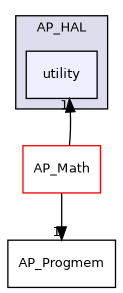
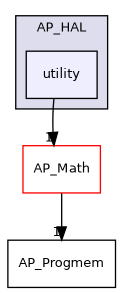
edge "AP_Math" -> "utility": reversed
